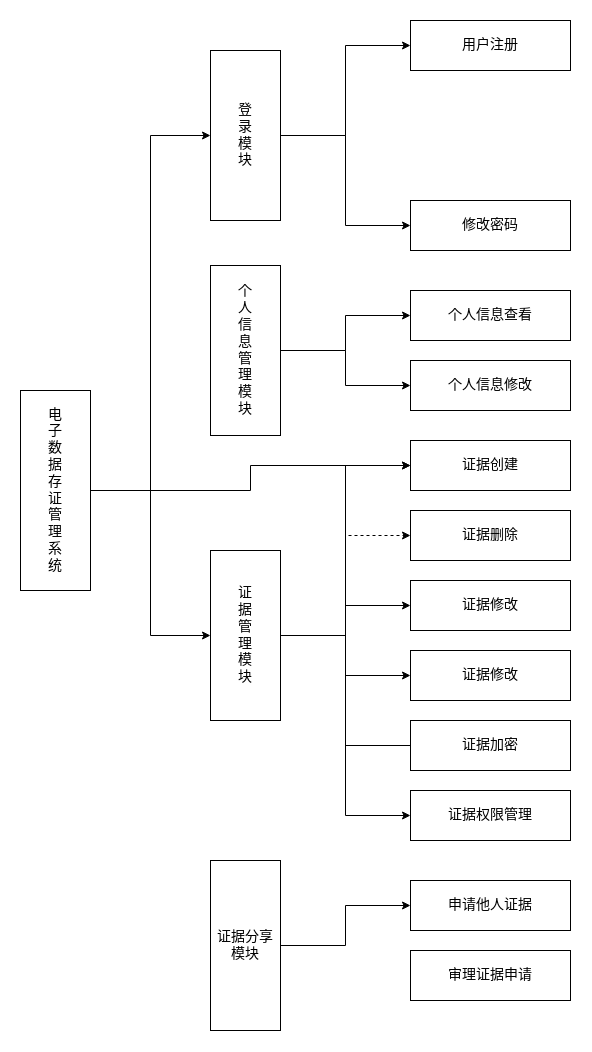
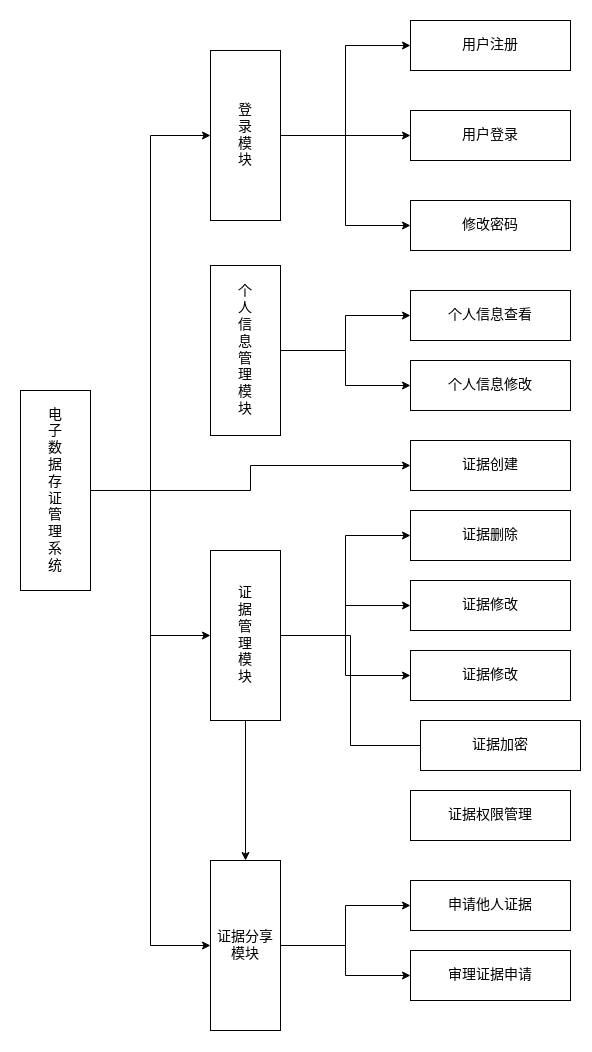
edge "登录模块" -> "用户登录": added
node "用户登录": added
edge "证据管理模块" -> "证据创建": removed
edge "证据管理模块" -> "证据删除": style dashed -> solid
node "证据加密": moved (491, 746) -> (501, 746)
edge "证据管理模块" -> "证据权限管理": now "证据管理模块" -> "证据分享模块"
edge "电子数据存证管理系统" -> "证据分享模块": added
edge "证据分享模块" -> "审理证据申请": added
